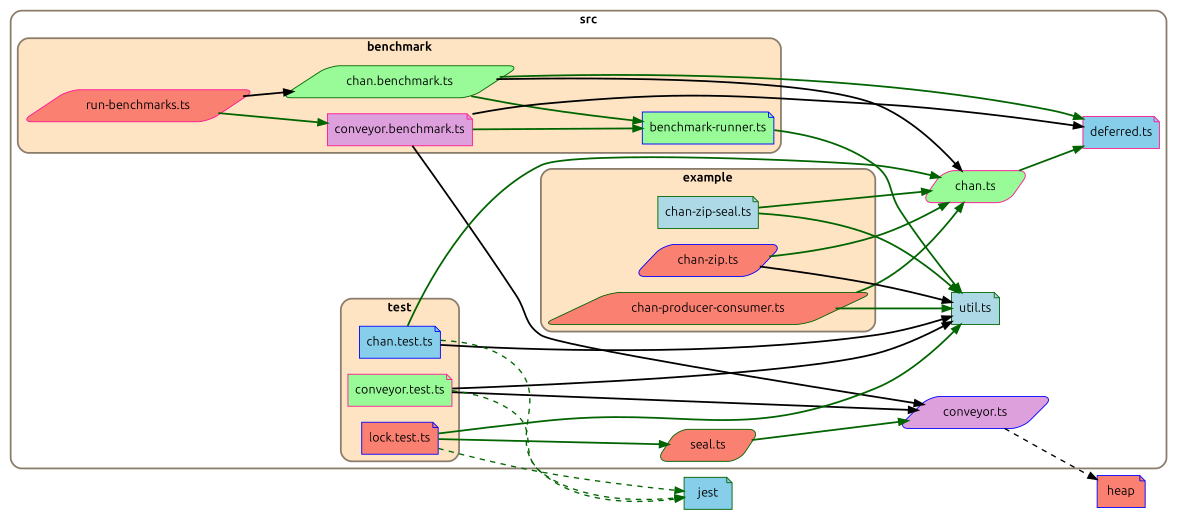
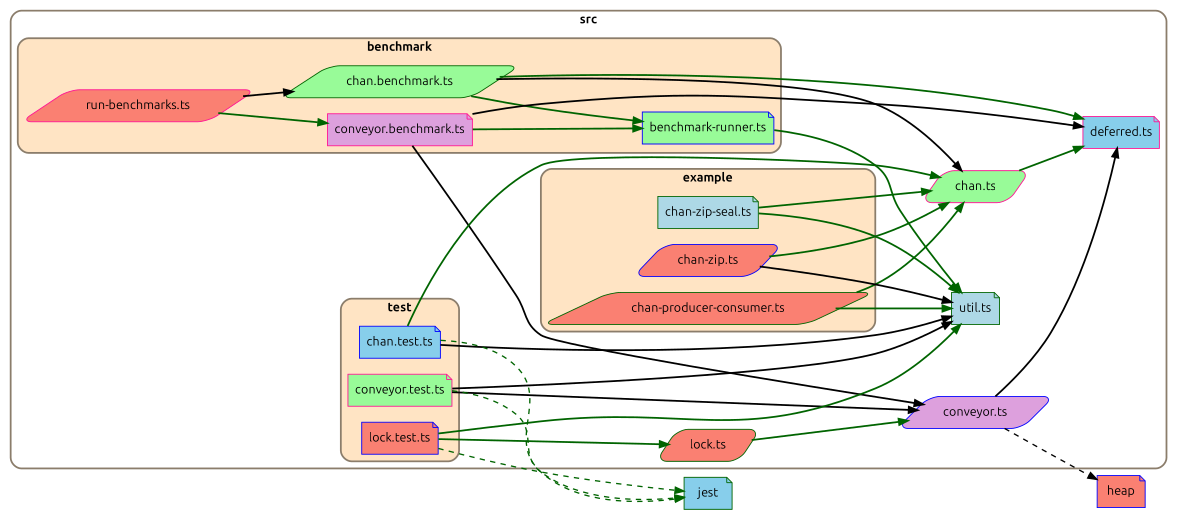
edge "conveyor.ts" -> "deferred.ts": added
node "seal.ts": label "seal.ts" -> "lock.ts"
